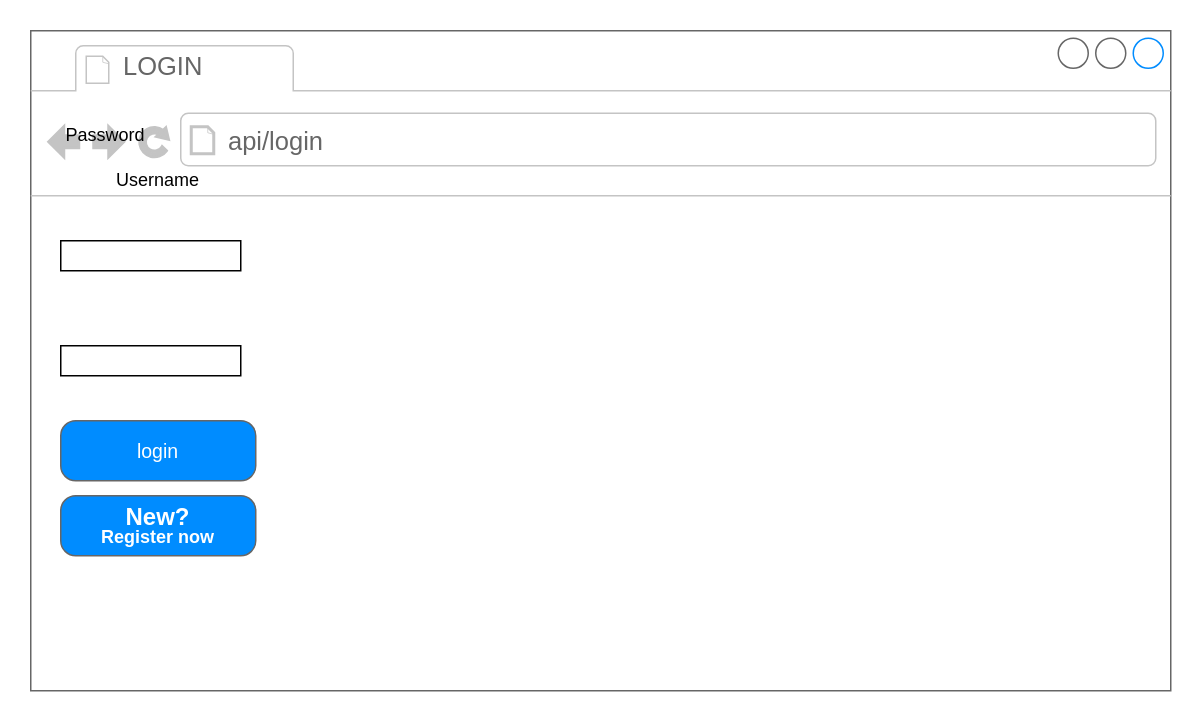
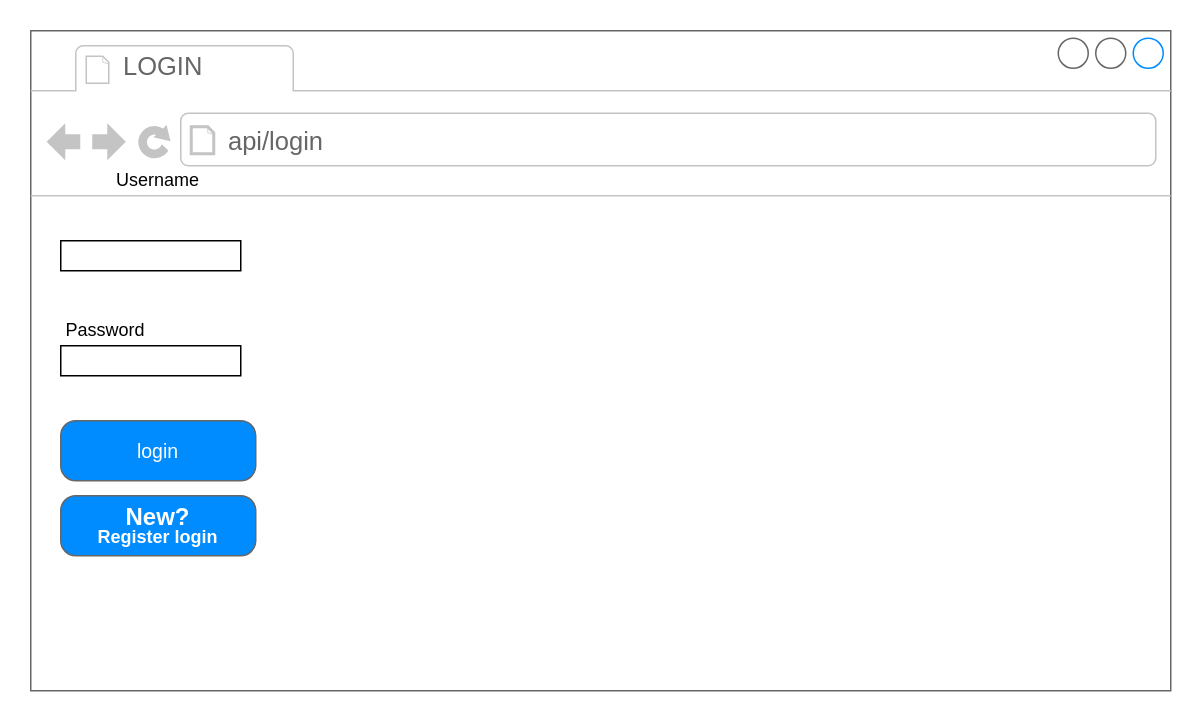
node "Password": moved (106, 136) -> (106, 331)
node "Register now": label "Register now" -> "Register login"
